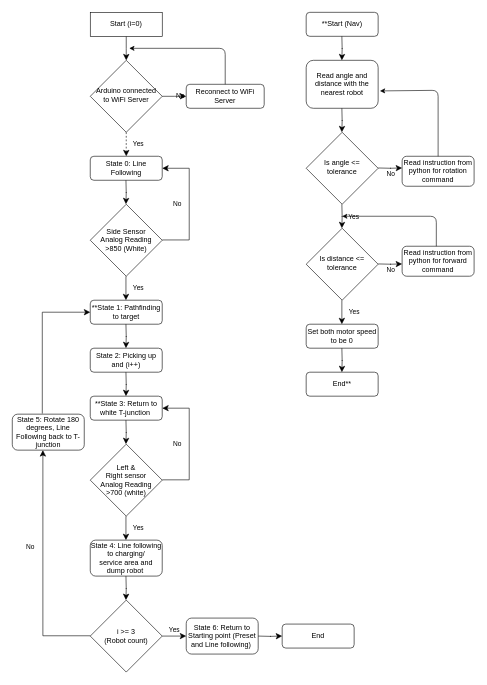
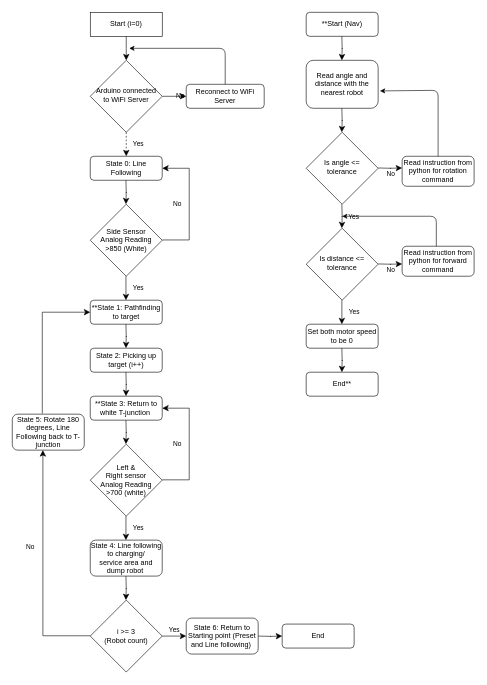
node "State 2: Picking up and (i++)": label "State 2: Picking up and (i++)" -> "State 2: Picking up target (i++)"
